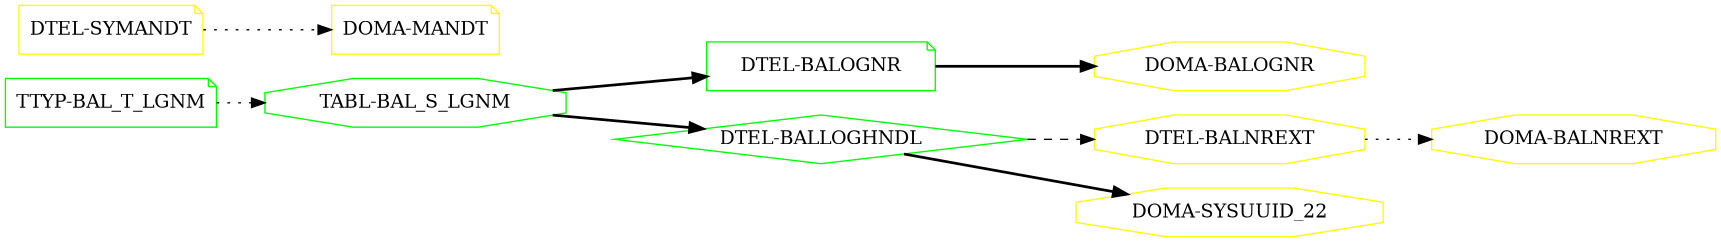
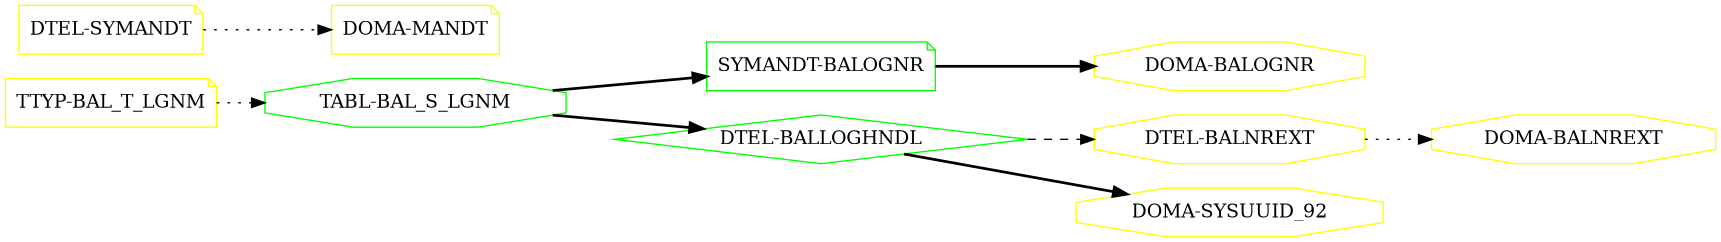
node "DTEL-BALOGNR": label "DTEL-BALOGNR" -> "SYMANDT-BALOGNR"
node "TTYP-BAL_T_LGNM": color green -> yellow
node "DOMA-SYSUUID_22": label "DOMA-SYSUUID_22" -> "DOMA-SYSUUID_92"
